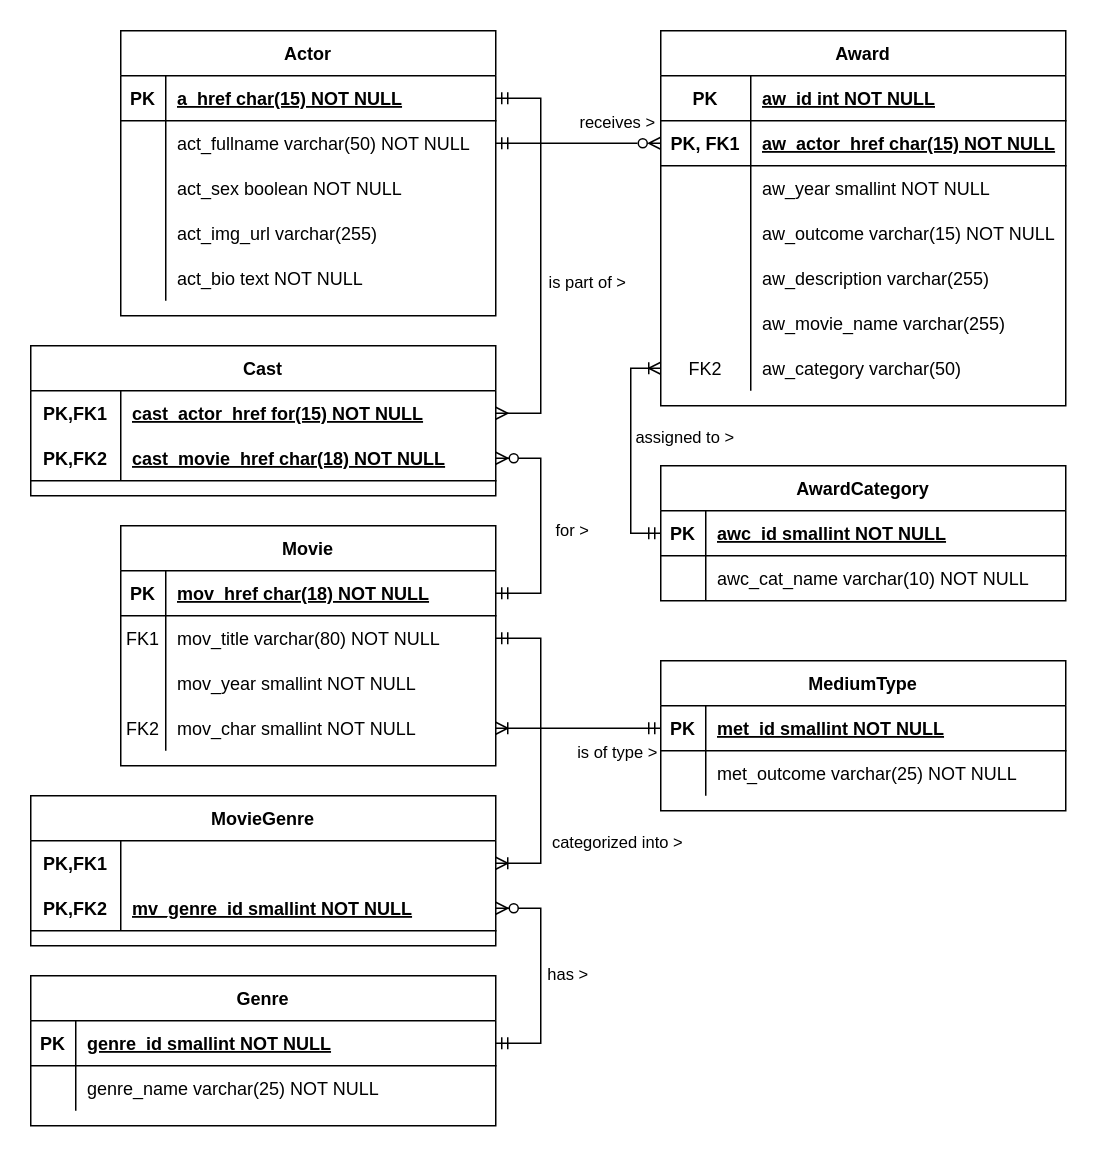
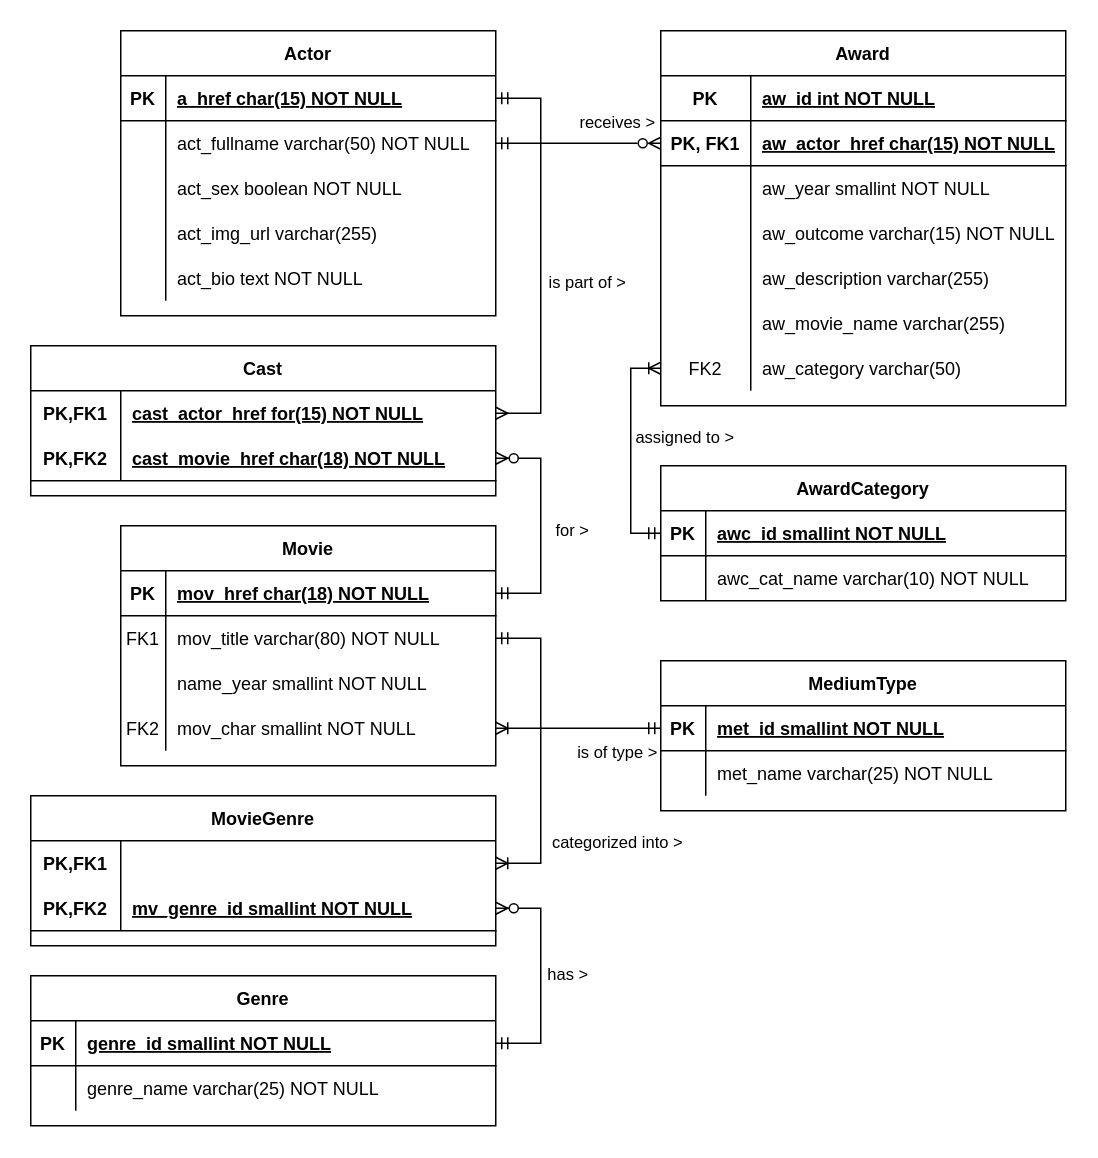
node "mov_year smallint NOT NULL": label "mov_year smallint NOT NULL" -> "name_year smallint NOT NULL"
node "met_outcome varchar(25) NOT NULL": label "met_outcome varchar(25) NOT NULL" -> "met_name varchar(25) NOT NULL"
